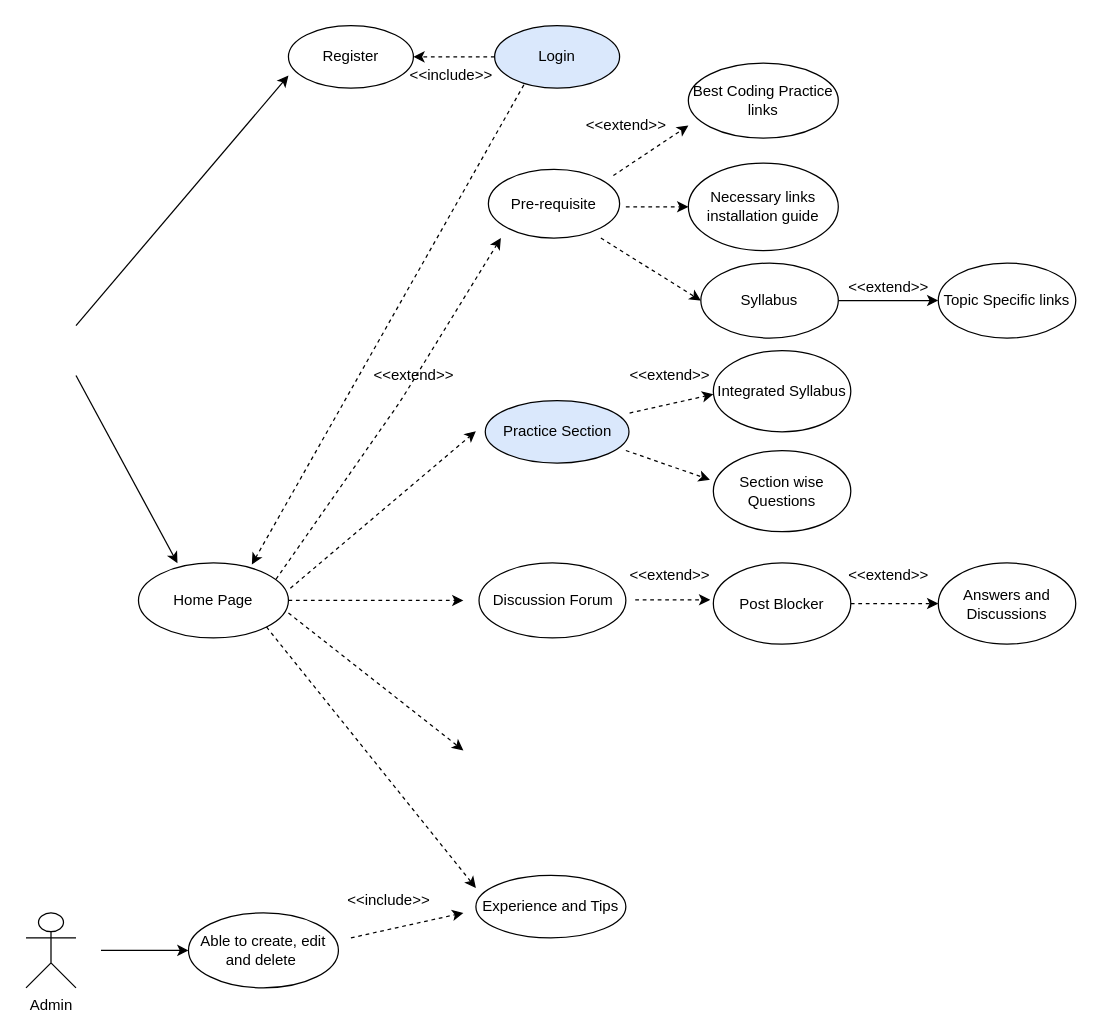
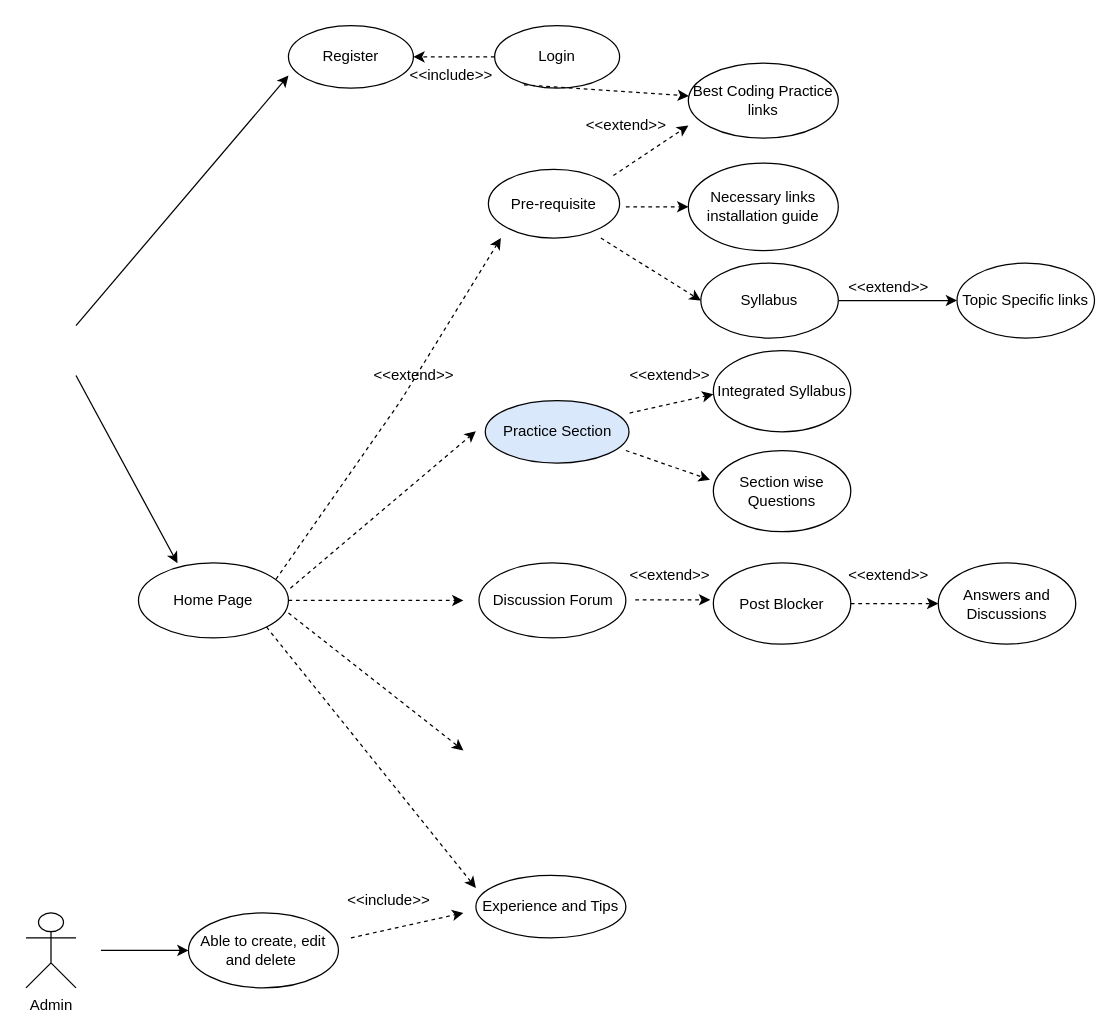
node "Login": fillcolor #dae8fc -> #ffffff
node "Topic Specific links": moved (1007, 301) -> (1026, 301)
edge "Login" -> "Home Page": now "Login" -> "Best Coding Practice links"
